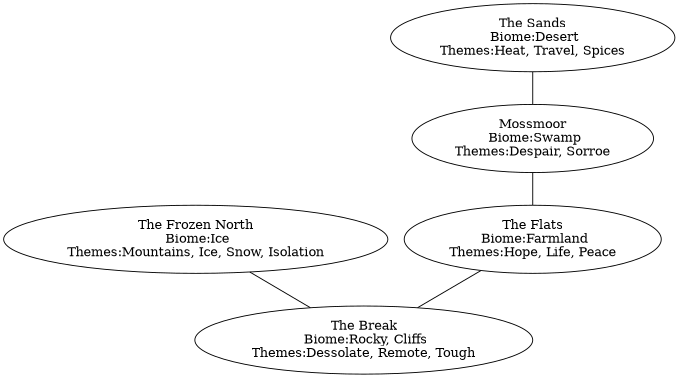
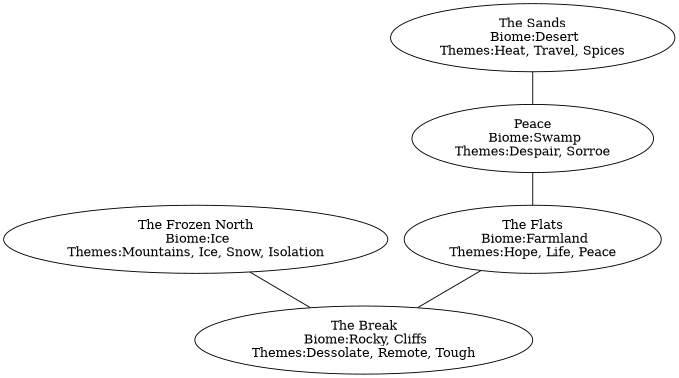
node "Mossmoor Biome:Swamp Themes:Despair, Sorroe": label "Mossmoor Biome:Swamp Themes:Despair, Sorroe" -> "Peace Biome:Swamp Themes:Despair, Sorroe"
